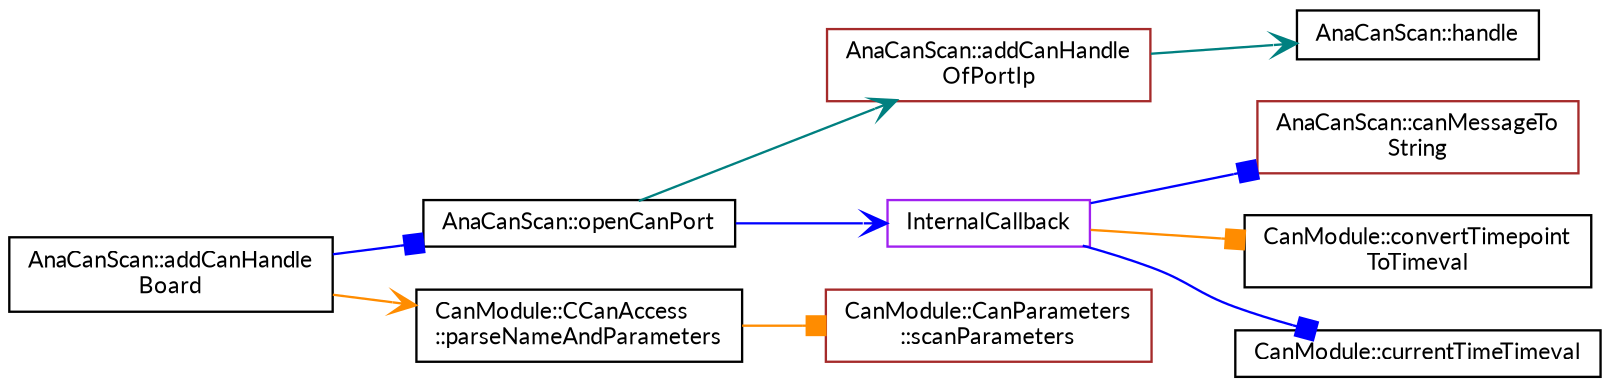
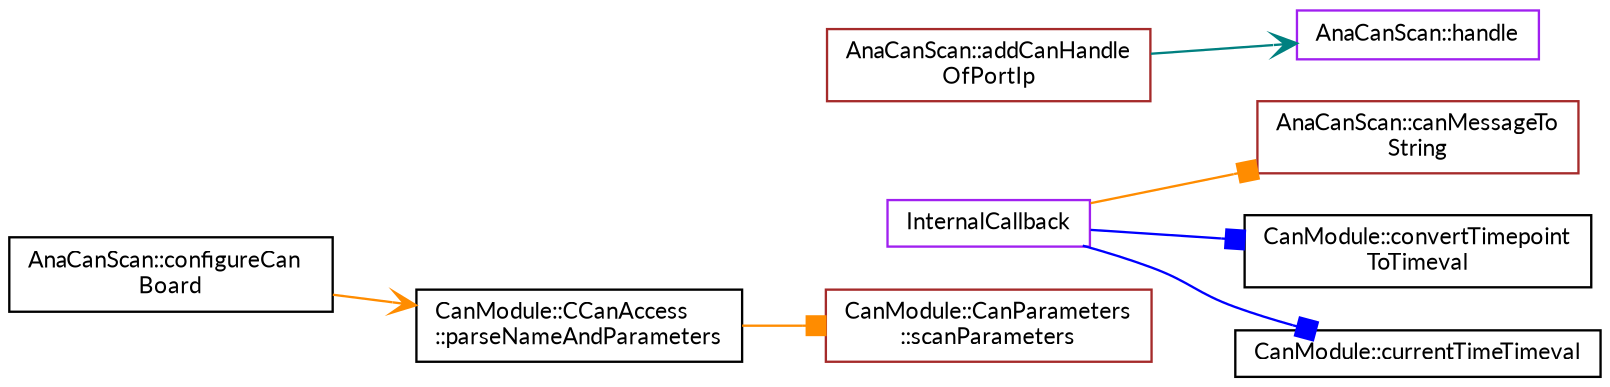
node "AnaCanScan::handle": color black -> purple
edge "InternalCallback" -> "AnaCanScan::canMessageTo String": color blue -> darkorange
node "AnaCanScan::openCanPort": removed
edge "InternalCallback" -> "CanModule::convertTimepoint ToTimeval": color darkorange -> blue
node "AnaCanScan::addCanHandle Board": label "AnaCanScan::addCanHandle Board" -> "AnaCanScan::configureCan Board"
